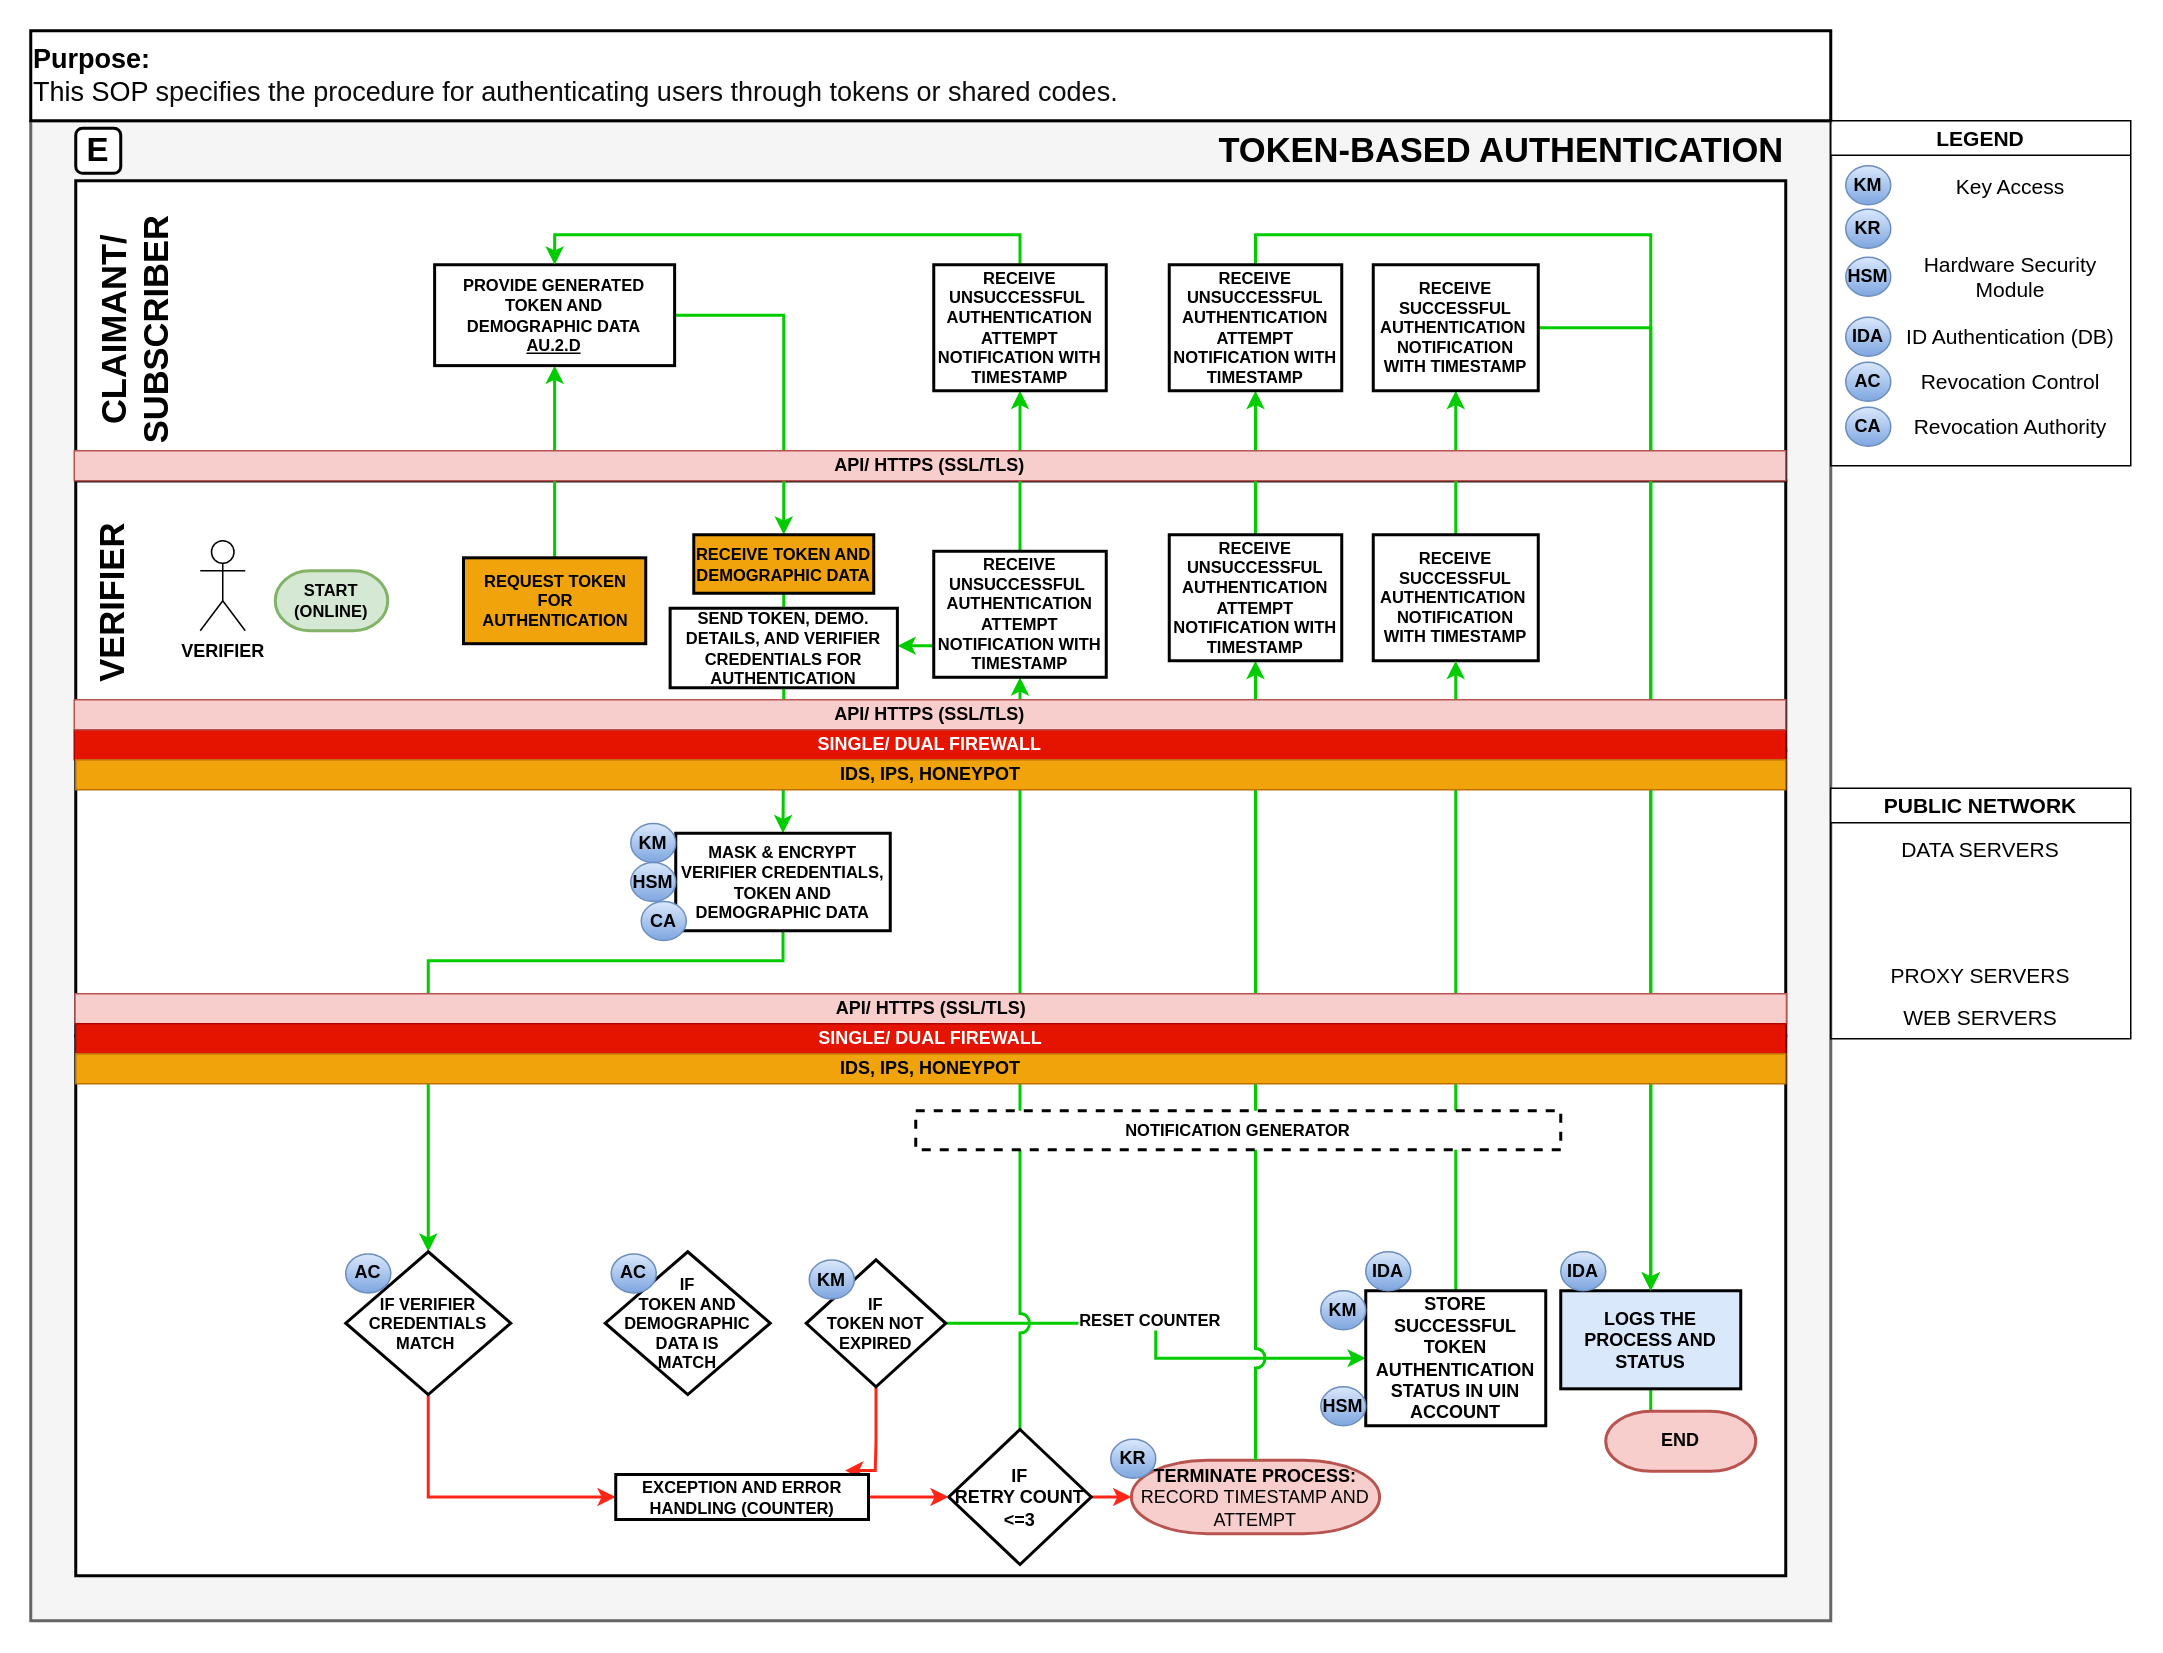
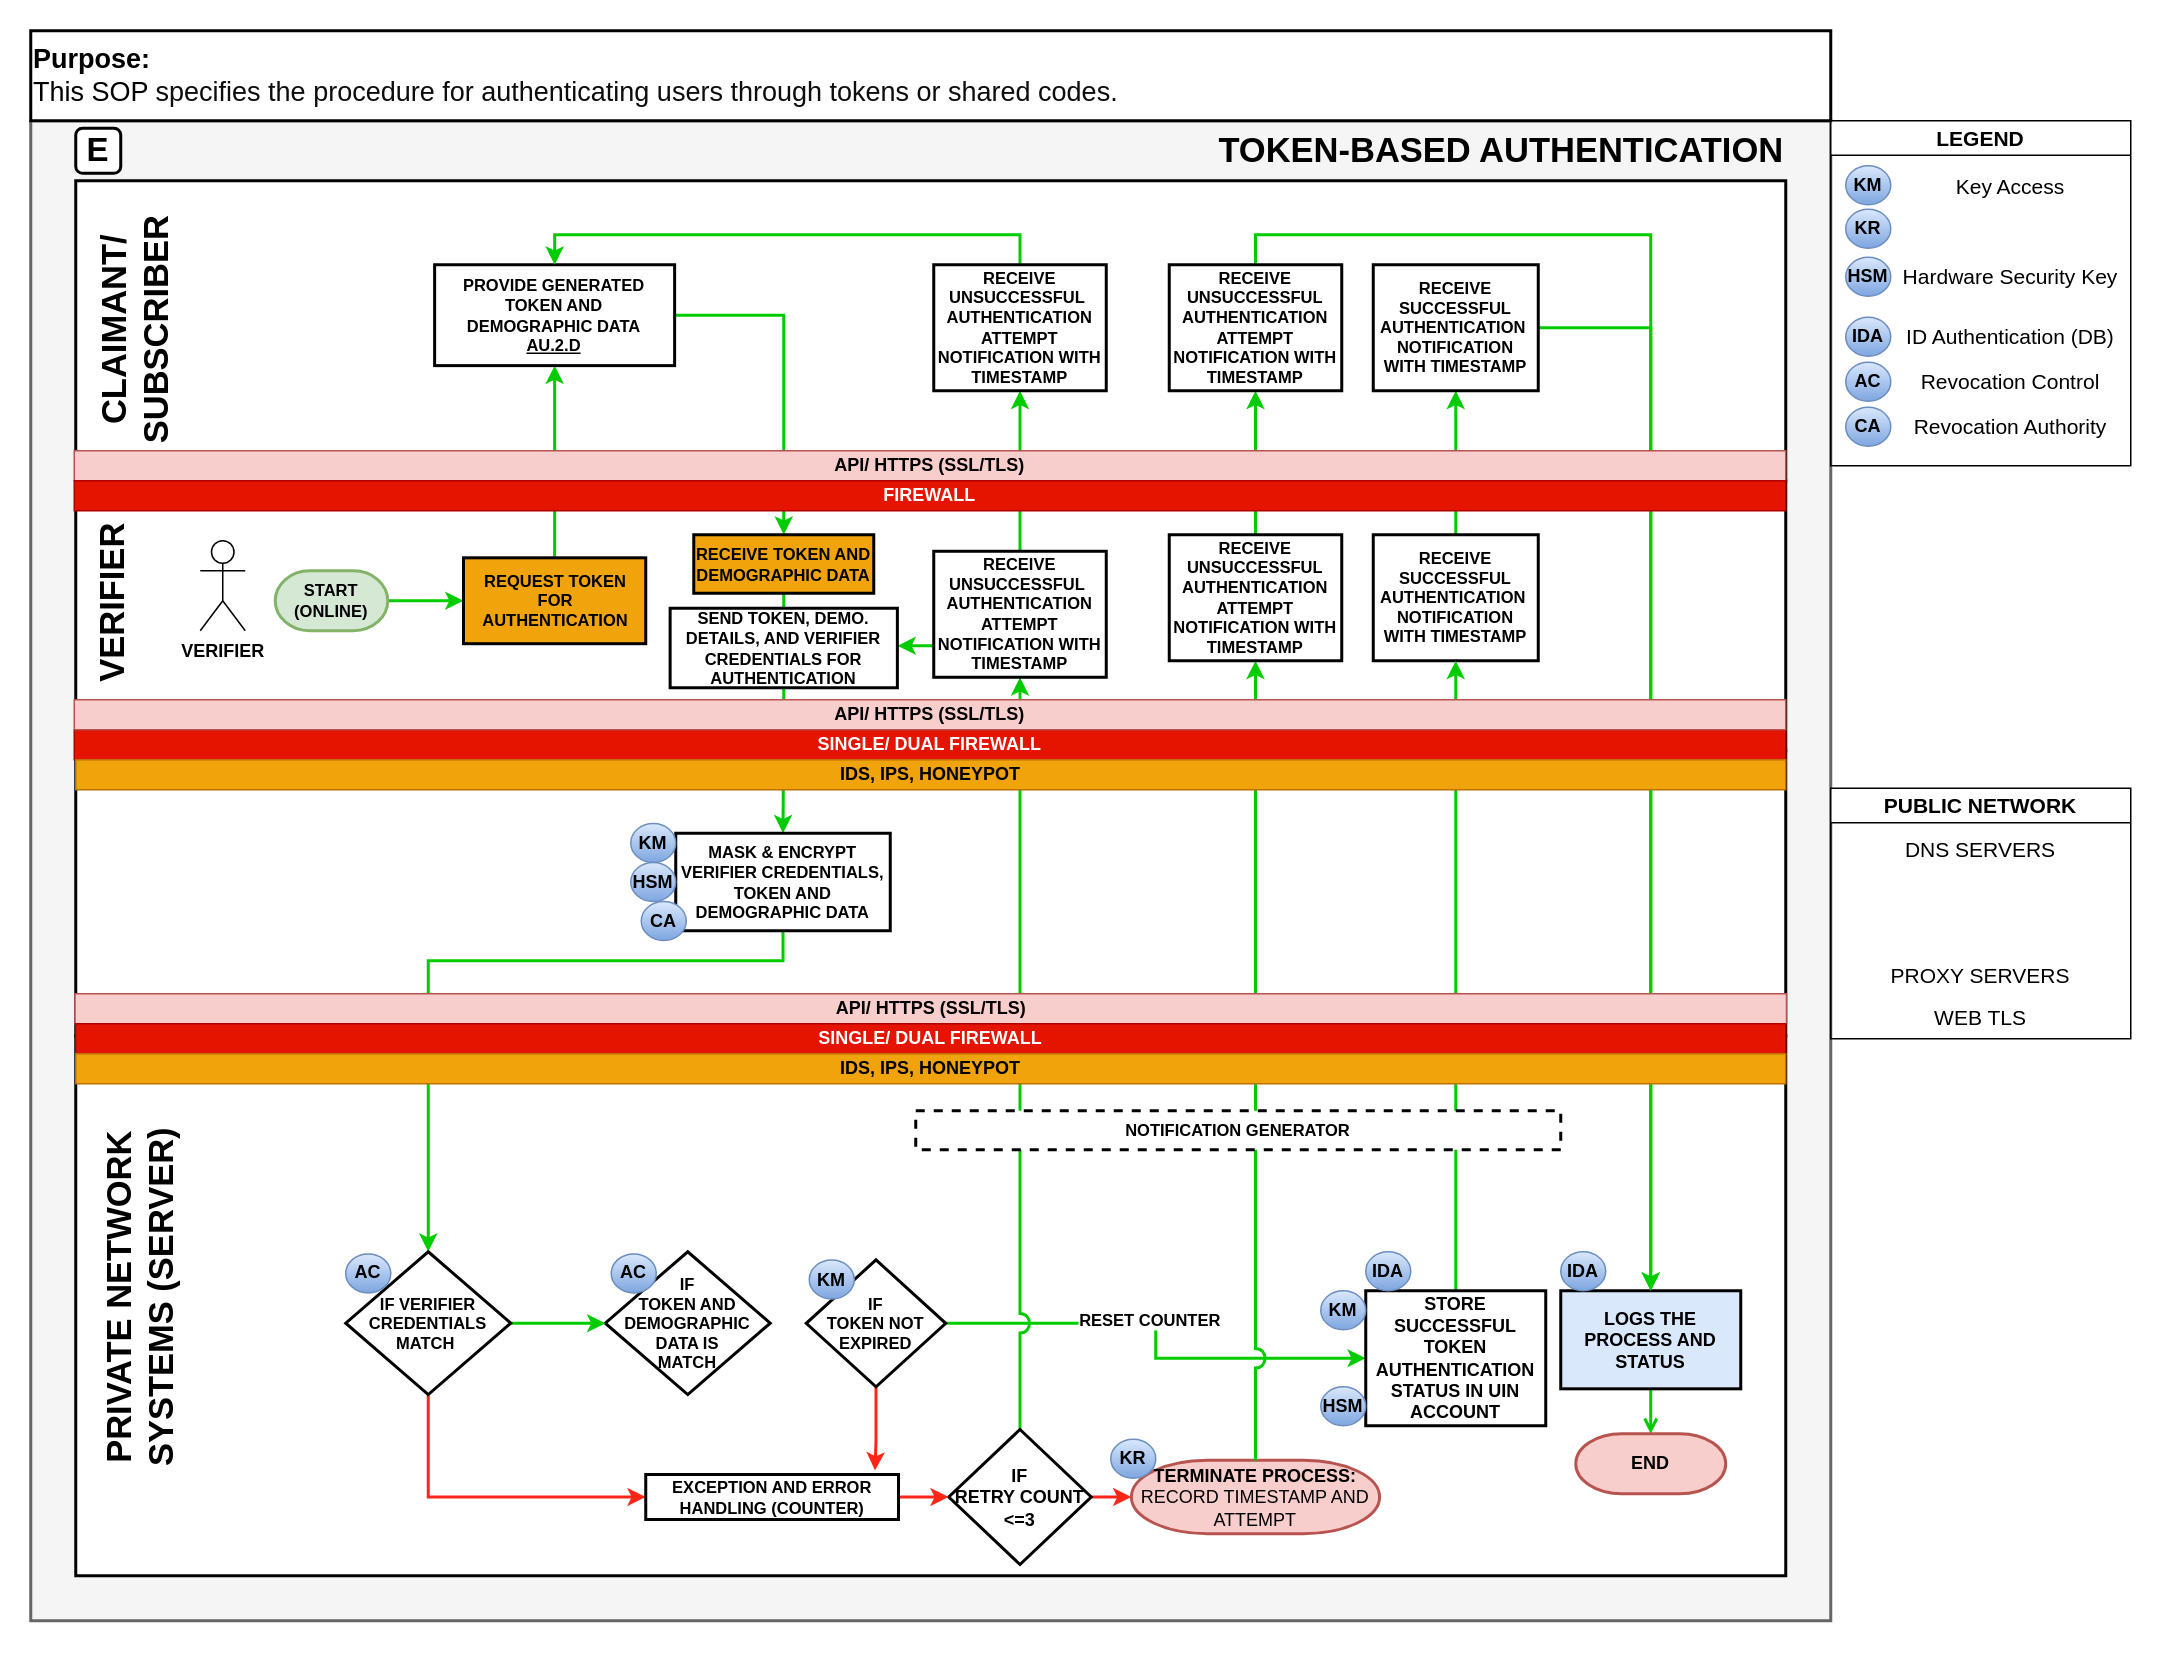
node "Hardware Security Module": label "Hardware Security Module" -> "Hardware Security Key"
node "FIREWALL": added
edge "START (ONLINE)" -> "REQUEST TOKEN FOR AUTHENTICATION": added
node "DATA SERVERS": label "DATA SERVERS" -> "DNS SERVERS"
node "WEB SERVERS": label "WEB SERVERS" -> "WEB TLS"
node "PRIVATE NETWORKSYSTEMS (SERVER)": added
edge "IF VERIFIER CREDENTIALS MATCH" -> "IF TOKEN AND DEMOGRAPHIC DATA IS MATCH": added
node "END": moved (1681, 1441) -> (1651, 1464)
node "EXCEPTION AND ERROR HANDLING (COUNTER)": moved (742, 1497) -> (772, 1497)
